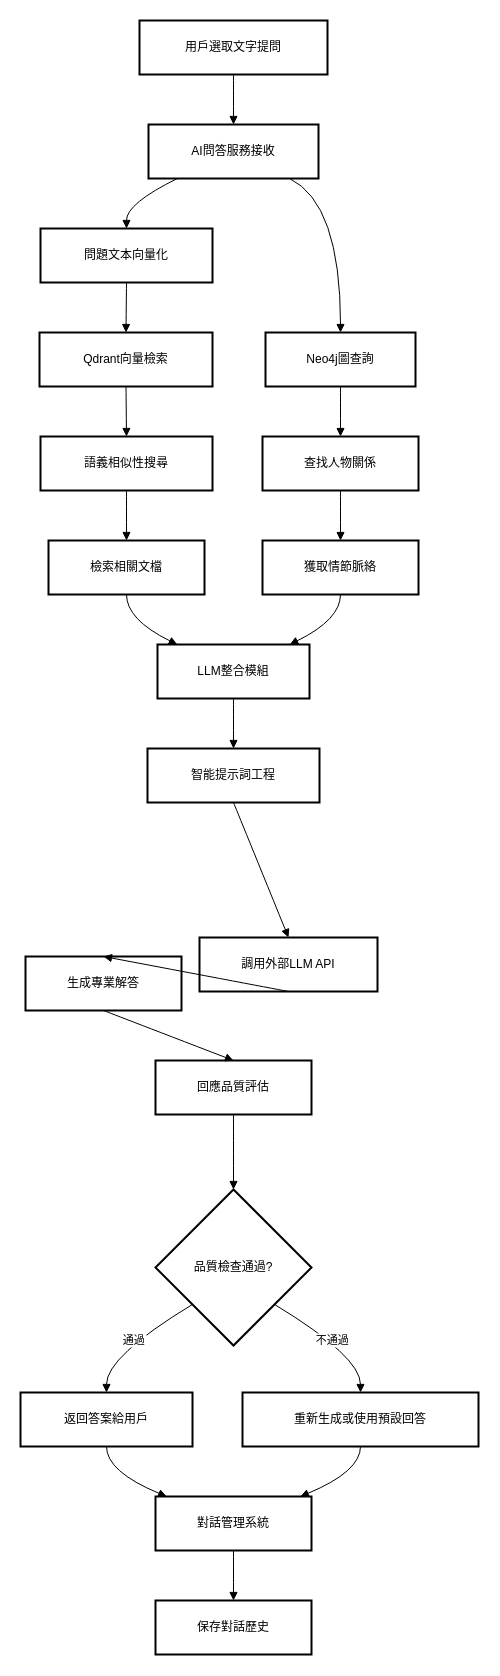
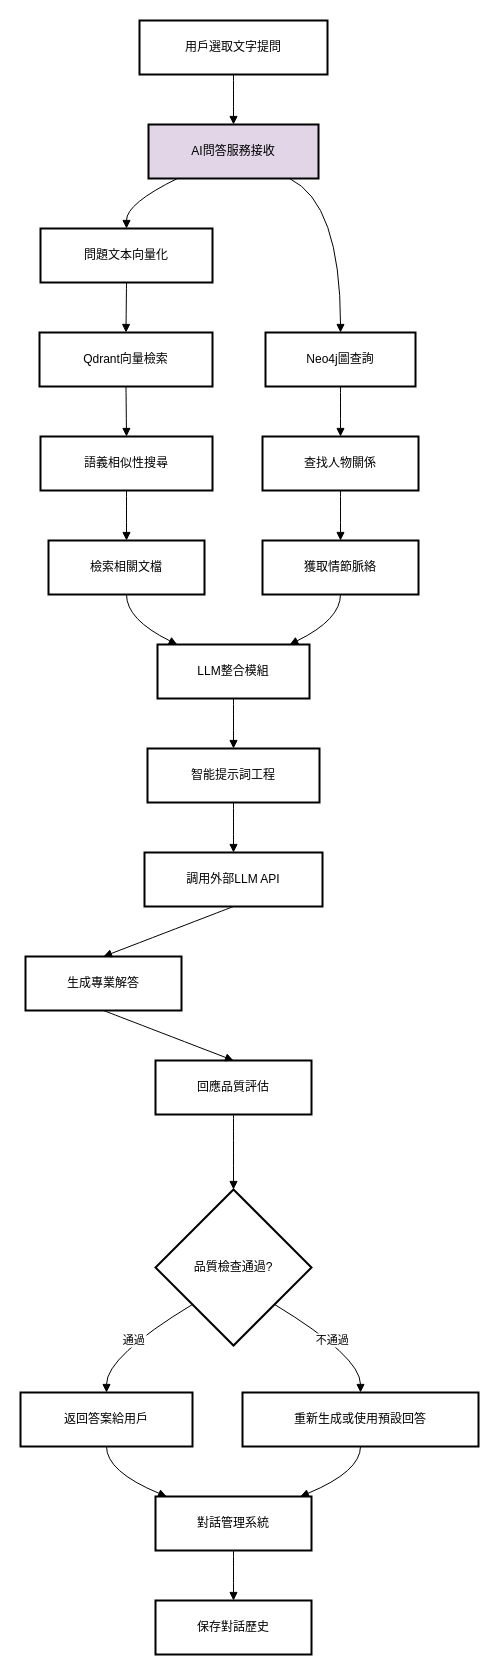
node "AI問答服務接收": fillcolor #ffffff -> #e1d5e7
node "調用外部LLM API": moved (289, 965) -> (234, 880)
